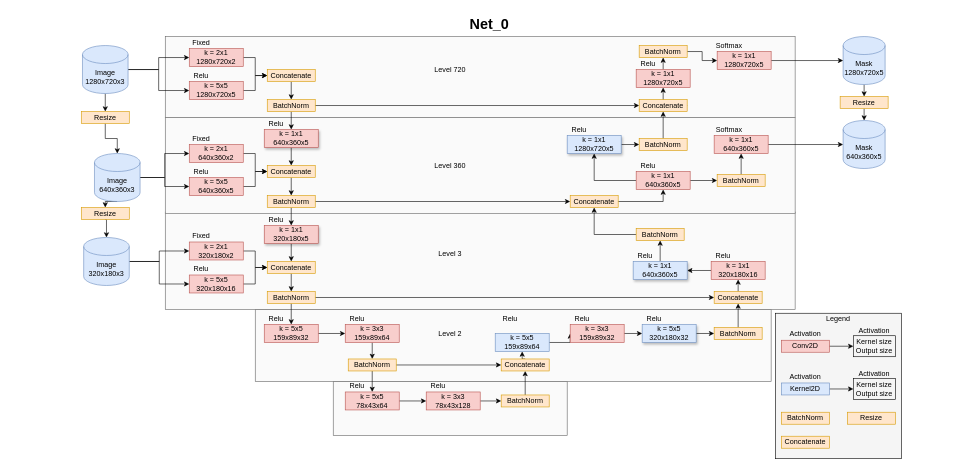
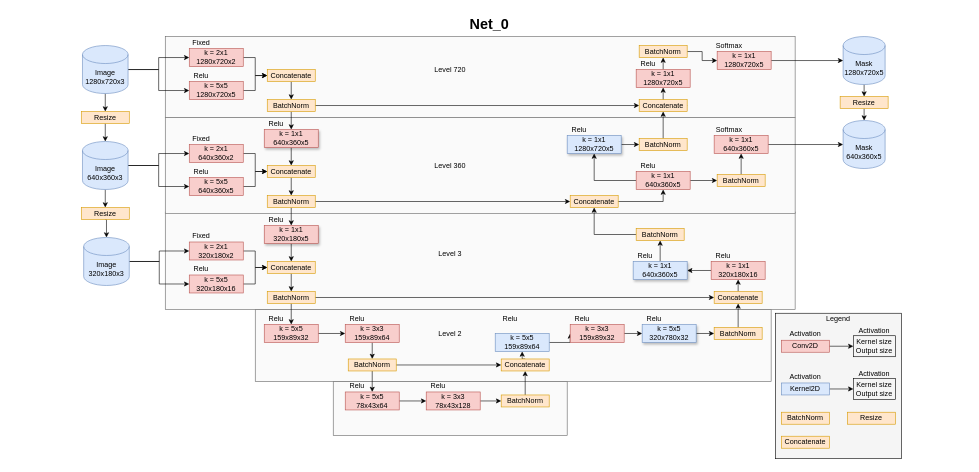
node "Image 640x360x3": moved (117, 177) -> (105, 165)
node "k = 5x5 320x180x32": label "k = 5x5 320x180x32" -> "k = 5x5 320x780x32"
